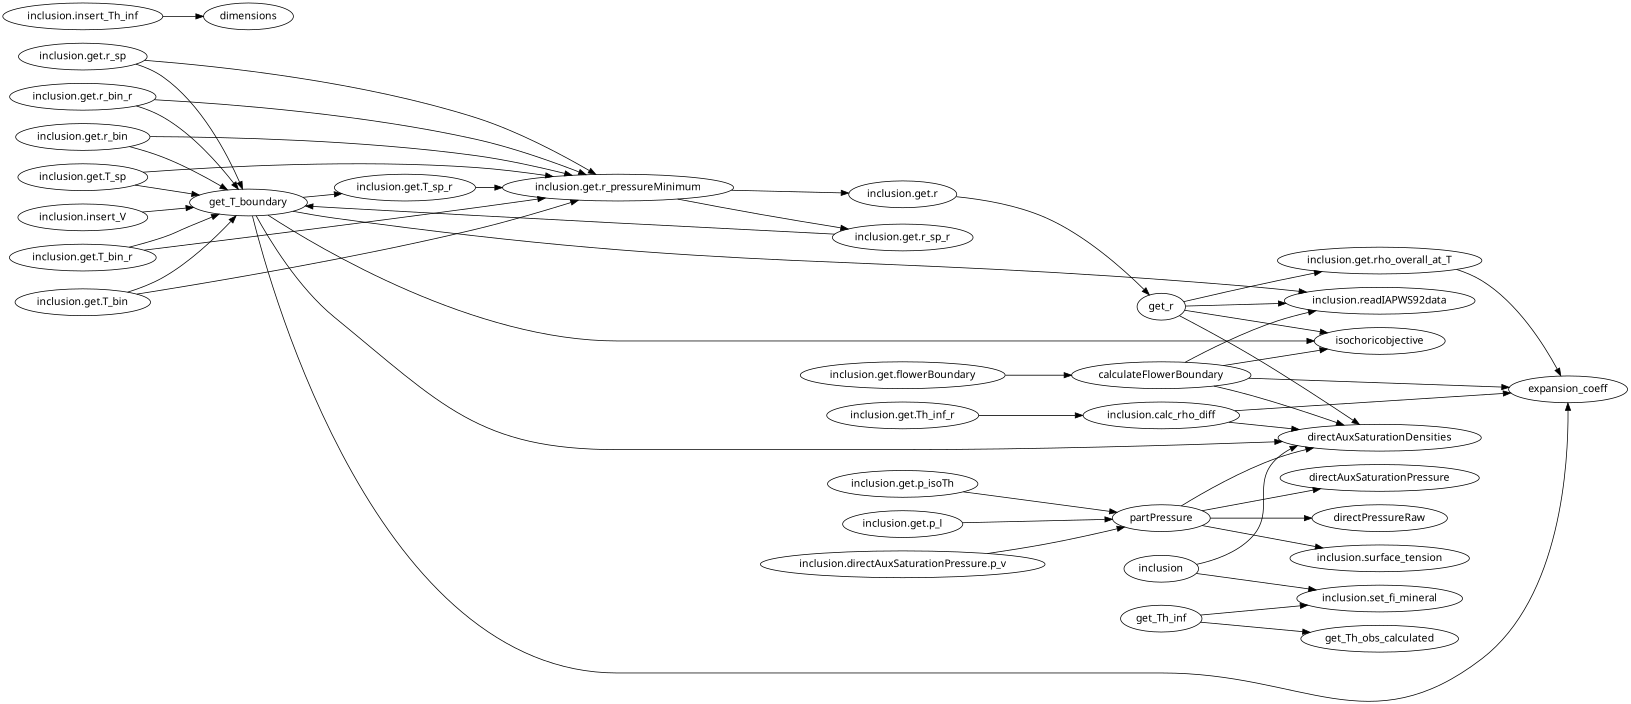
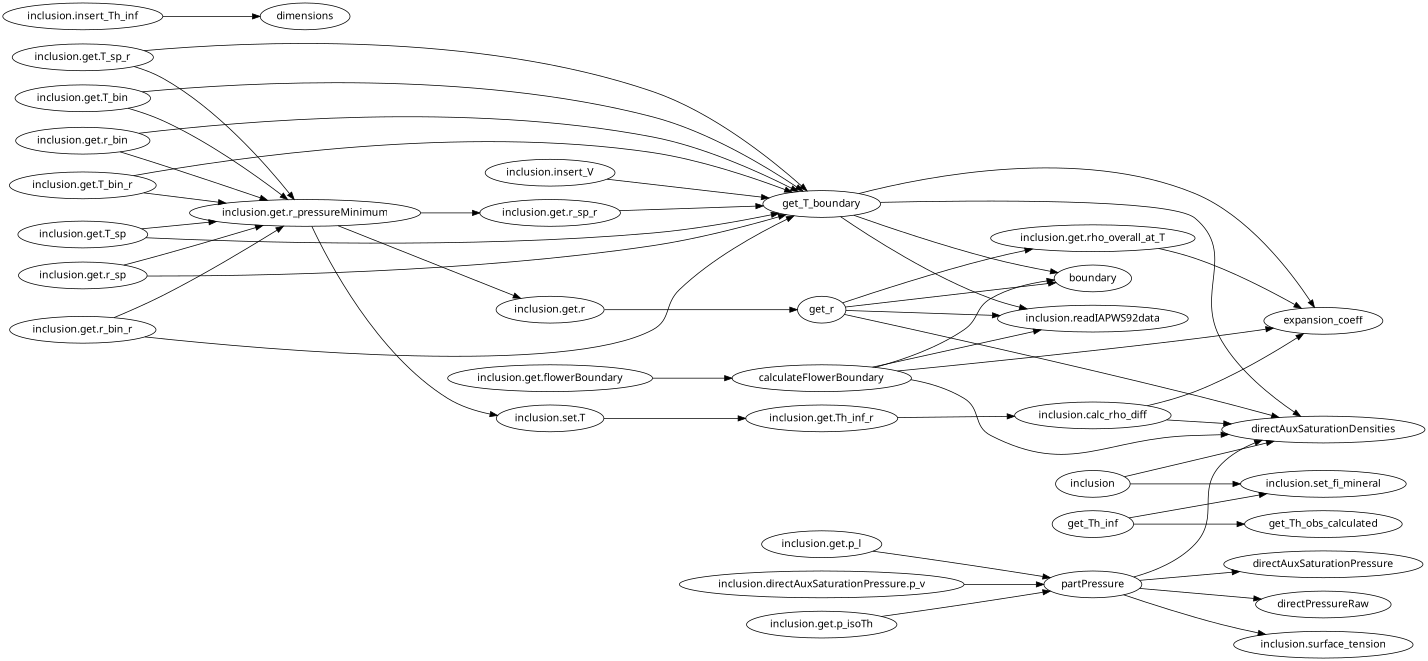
edge "get_T_boundary" -> "inclusion.get.T_sp_r": reversed
node "isochoricobjective": label "isochoricobjective" -> "boundary"
node "inclusion.set.T": added
